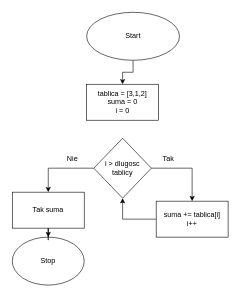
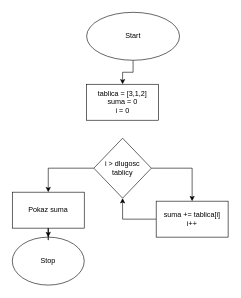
node "Nie": removed
node "Tak": removed
node "Tak suma": label "Tak suma" -> "Pokaz suma"
